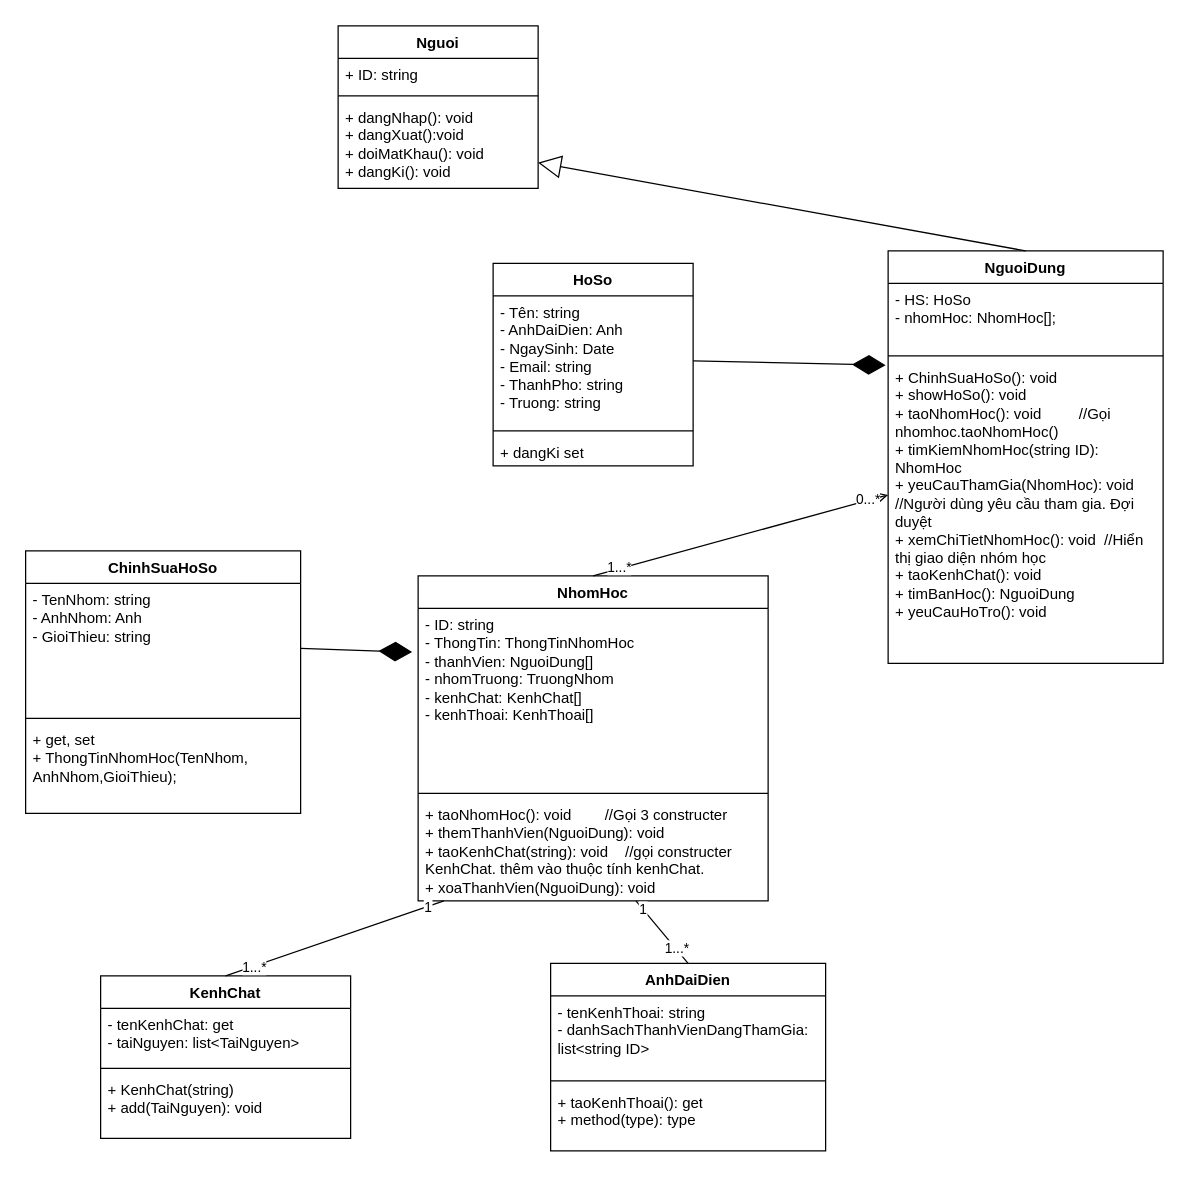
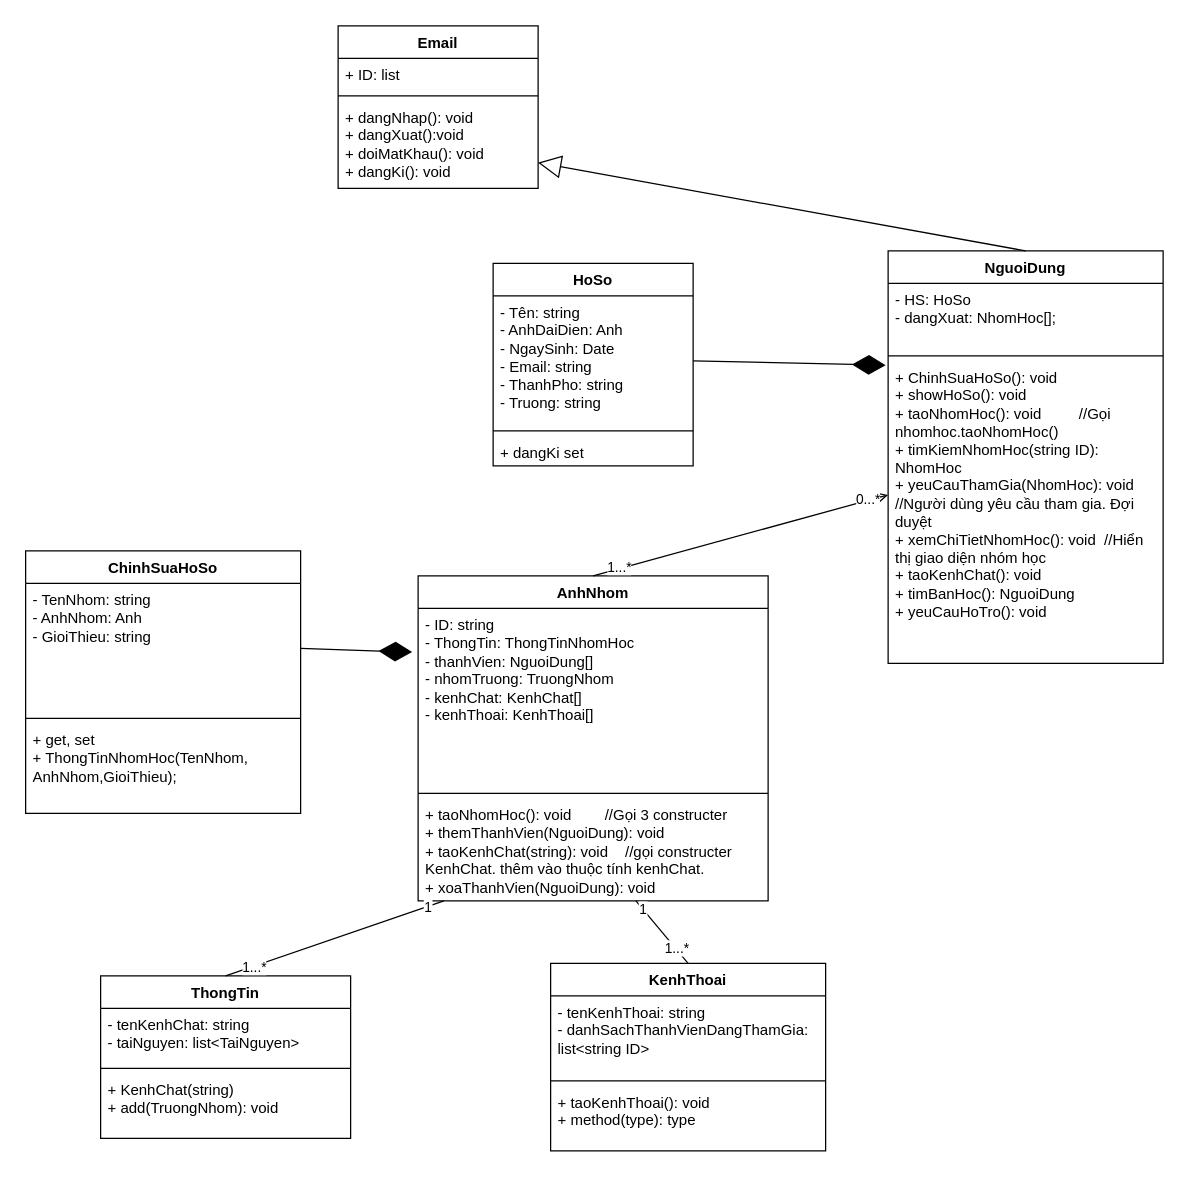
node "Nguoi": label "Nguoi" -> "Email"
node "+ ID: string": label "+ ID: string" -> "+ ID: list"
node "- HS: HoSo - nhomHoc: NhomHoc[];": label "- HS: HoSo - nhomHoc: NhomHoc[];" -> "- HS: HoSo - dangXuat: NhomHoc[];"
node "NhomHoc": label "NhomHoc" -> "AnhNhom"
node "AnhDaiDien": label "AnhDaiDien" -> "KenhThoai"
node "KenhChat": label "KenhChat" -> "ThongTin"
node "- tenKenhChat: get - taiNguyen: list<TaiNguyen>": label "- tenKenhChat: get - taiNguyen: list<TaiNguyen>" -> "- tenKenhChat: string - taiNguyen: list<TaiNguyen>"
node "+ KenhChat(string) + add(TaiNguyen): void": label "+ KenhChat(string) + add(TaiNguyen): void" -> "+ KenhChat(string) + add(TruongNhom): void"
node "+ taoKenhThoai(): get + method(type): type": label "+ taoKenhThoai(): get + method(type): type" -> "+ taoKenhThoai(): void + method(type): type"
